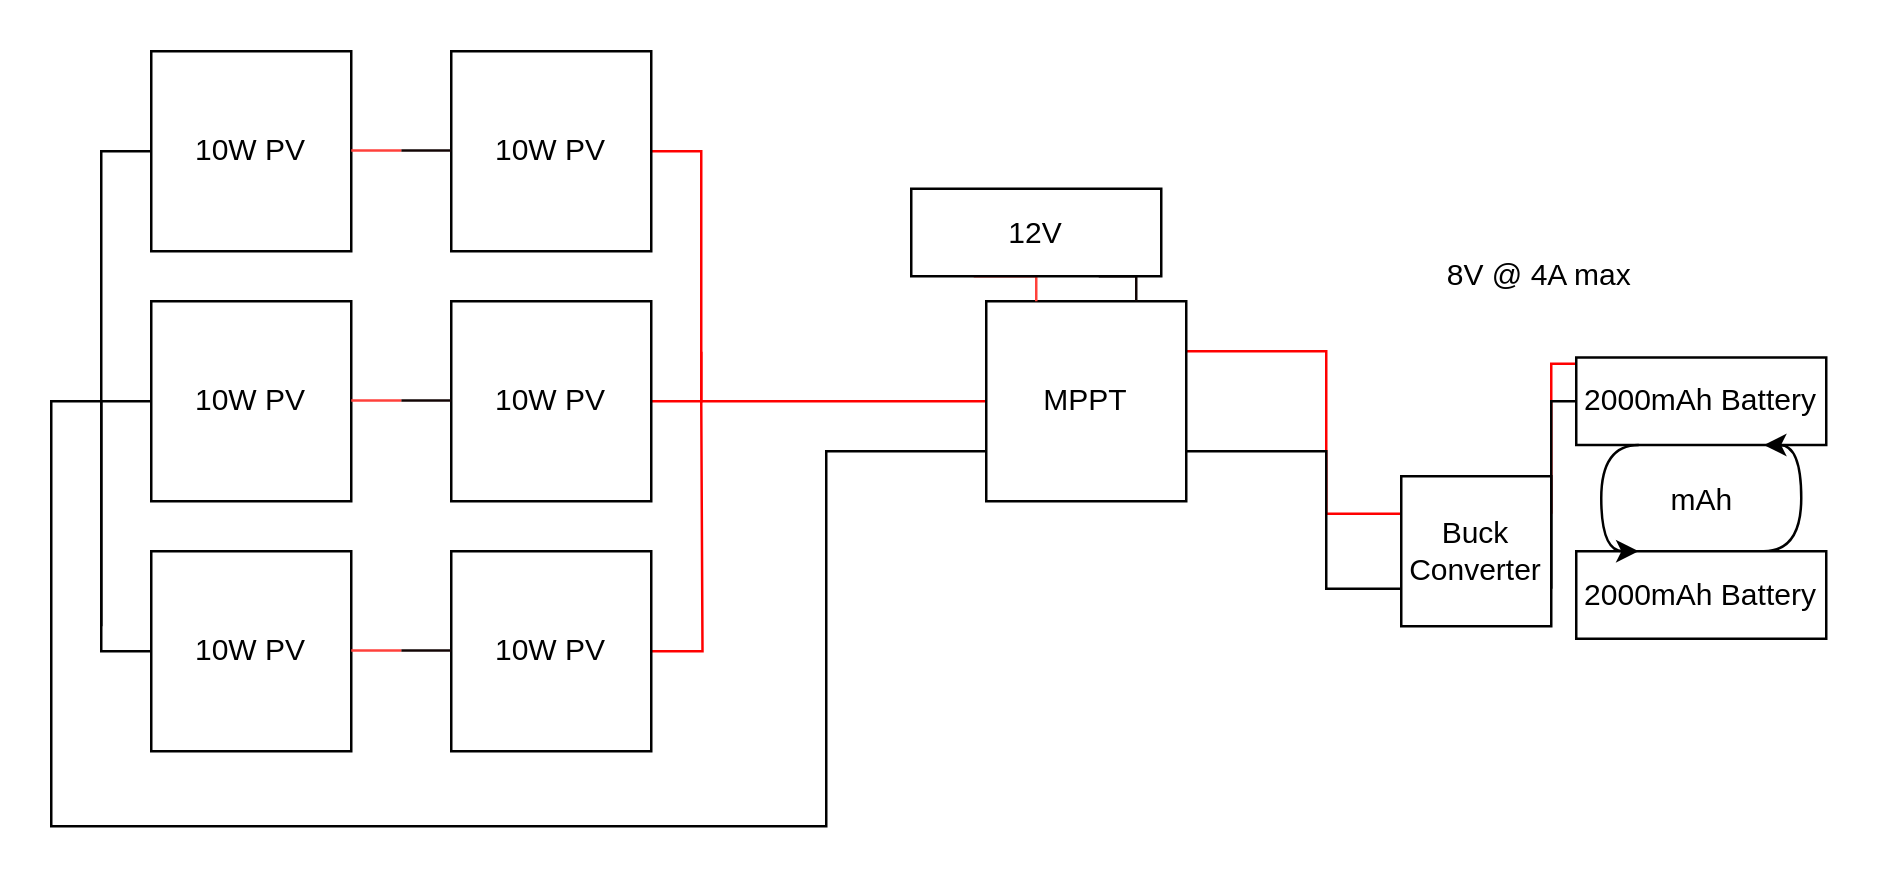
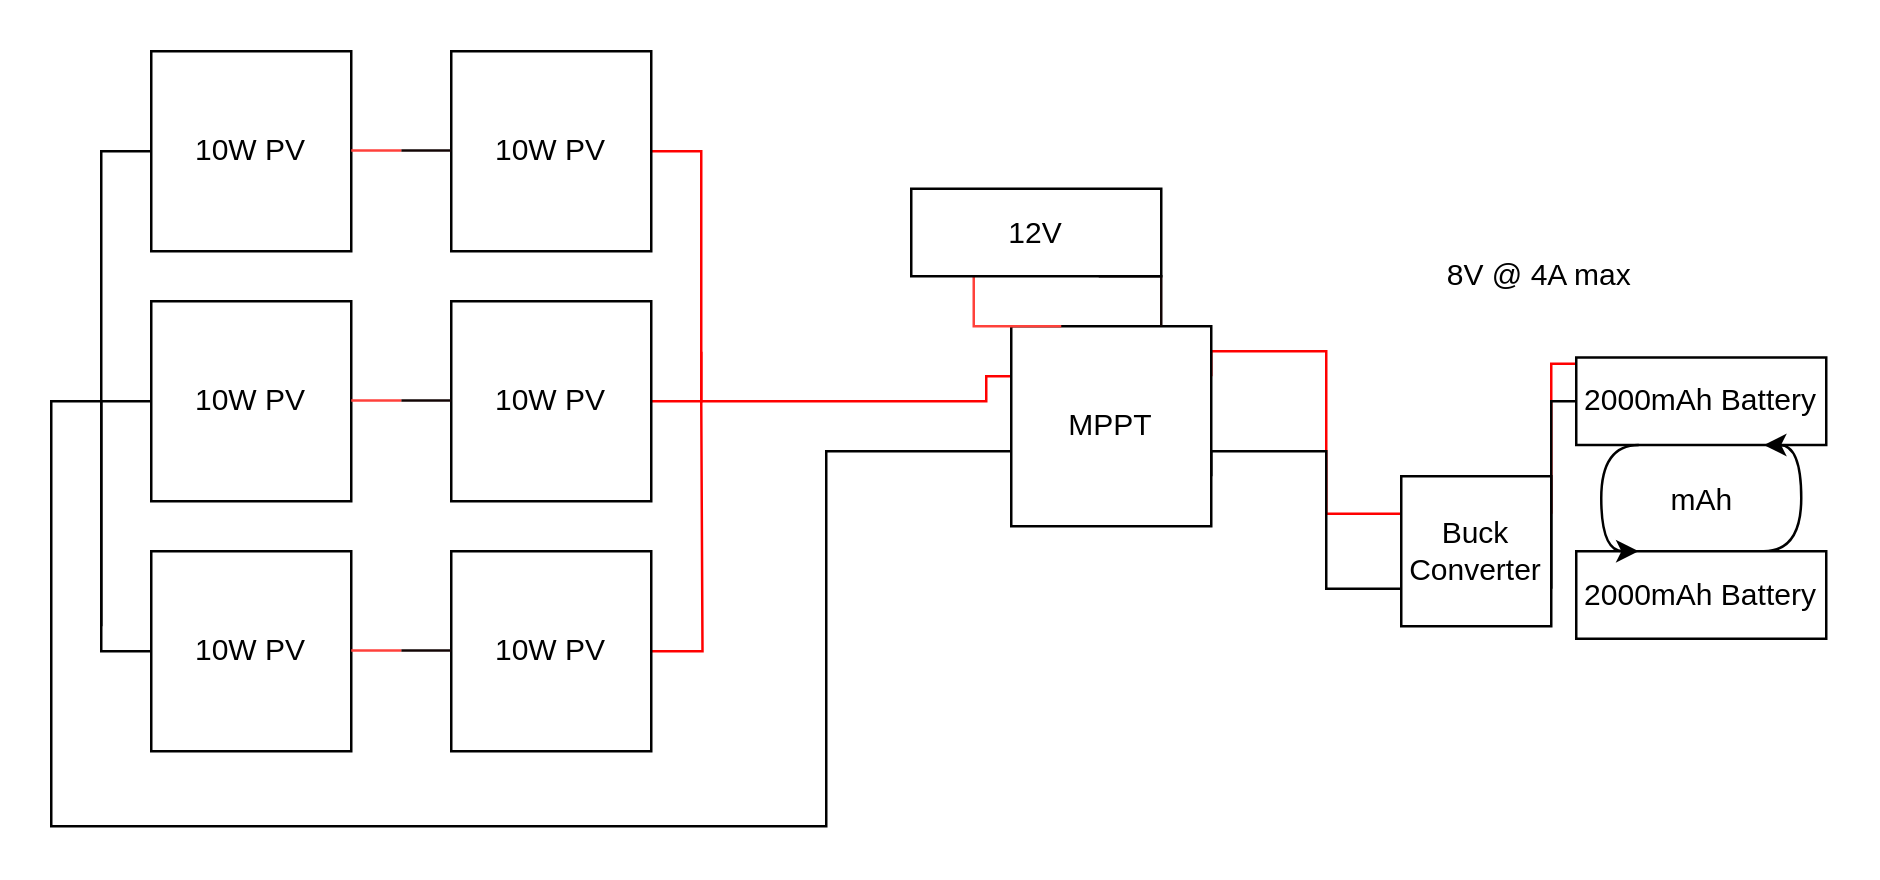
node "MPPT": moved (1086, 401) -> (1111, 426)
